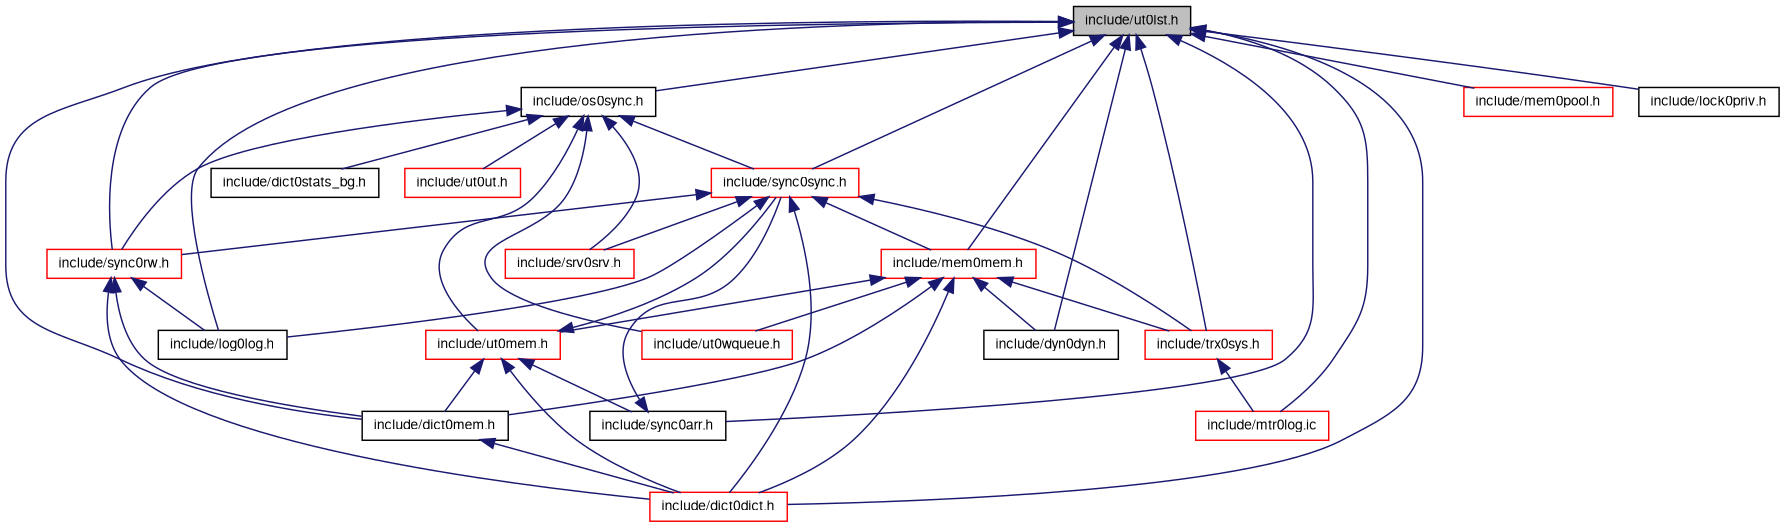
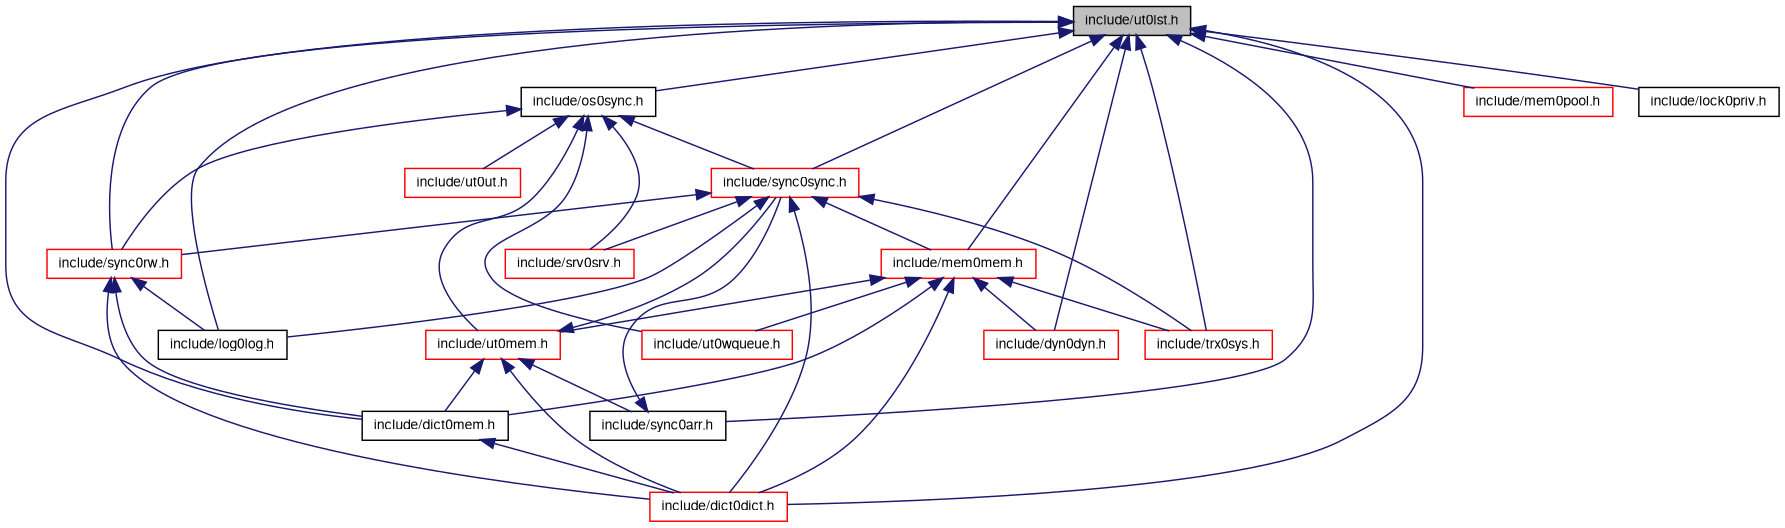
node "include/dict0stats_bg.h": removed
node "include/dyn0dyn.h": color black -> red
node "include/mtr0log.ic": removed
